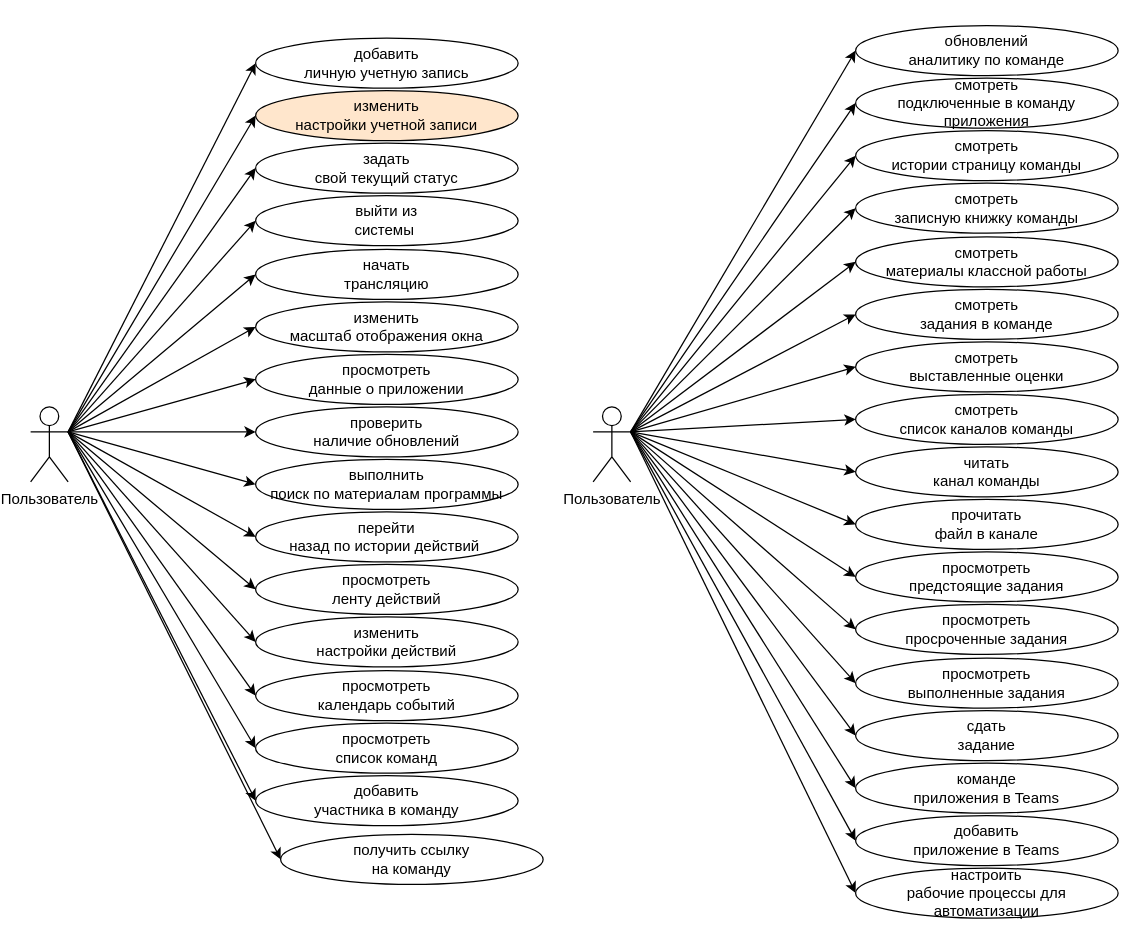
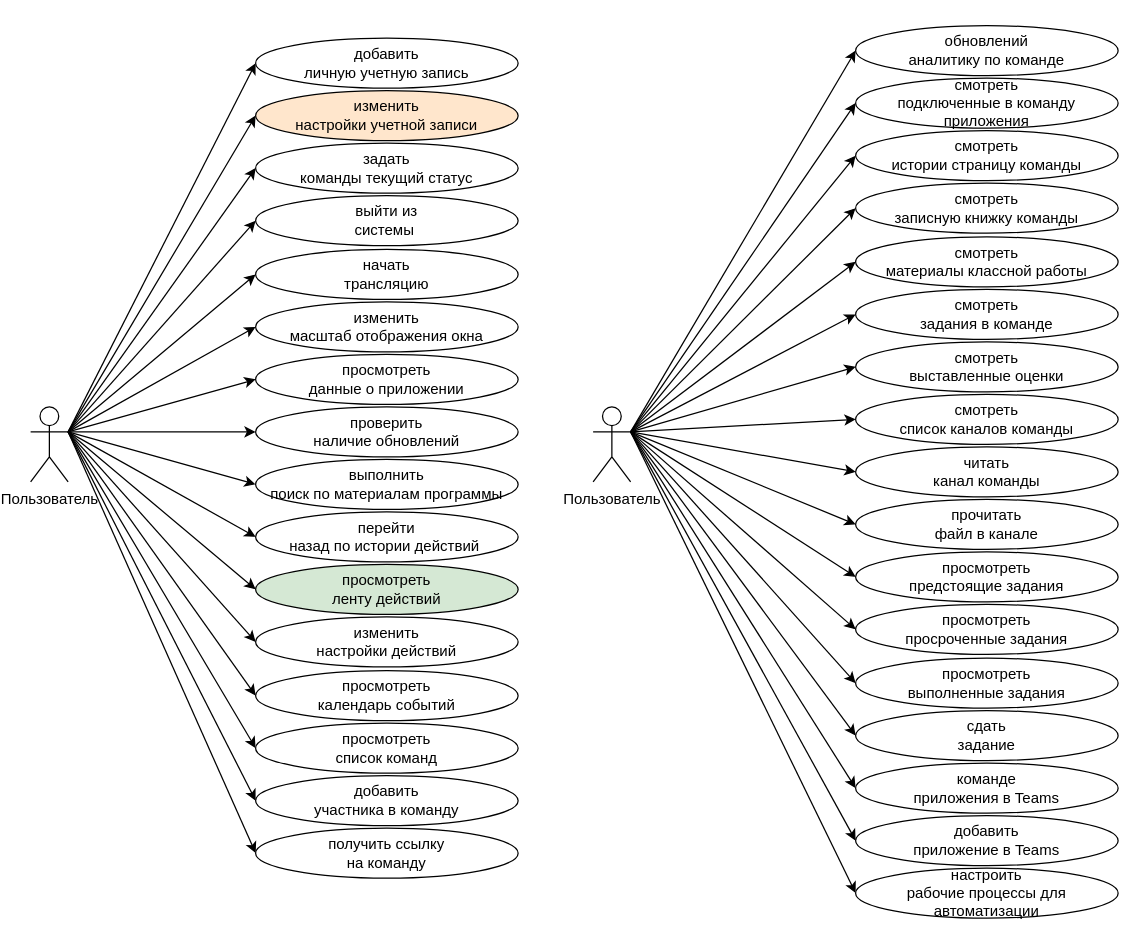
node "задать свой текущий статус": label "задать свой текущий статус" -> "задать команды текущий статус"
node "просмотреть ленту действий": fillcolor #ffffff -> #d5e8d4
node "получить ссылку на команду": moved (412, 859) -> (387, 853)
